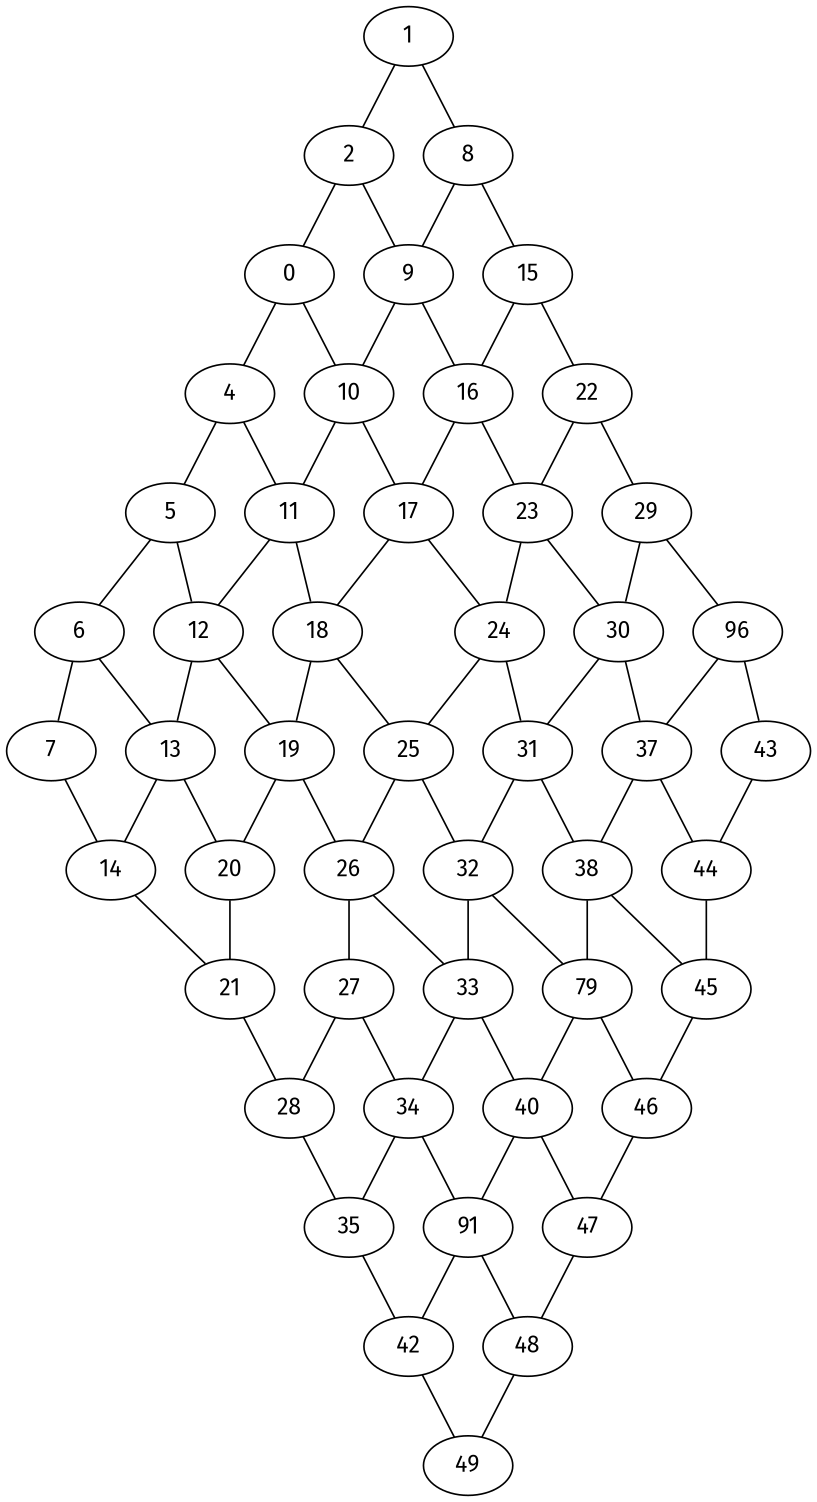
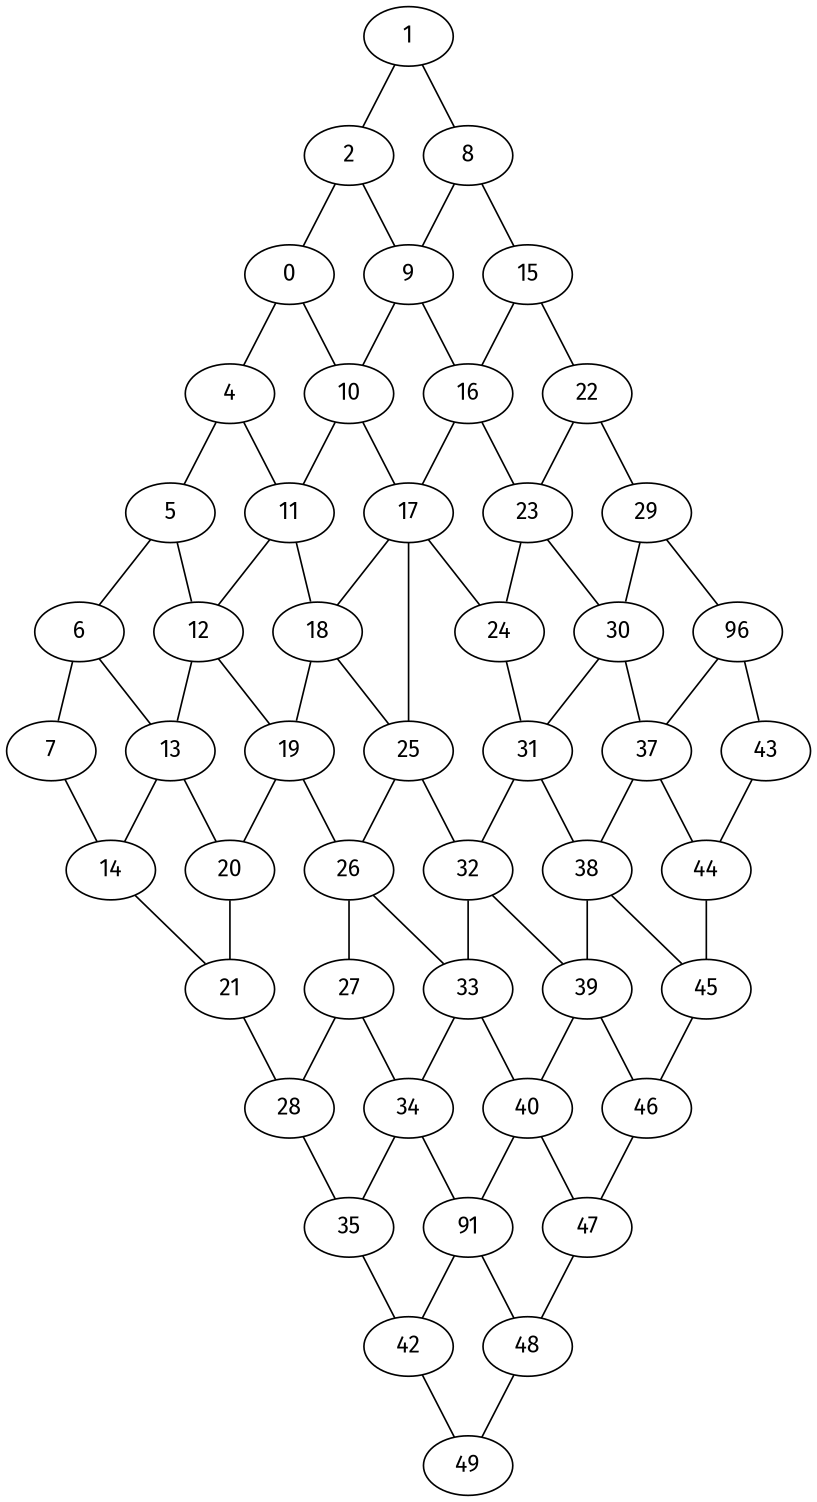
edge "24" -- "25": now "17" -- "25"
node "79": label "79" -> "39"
